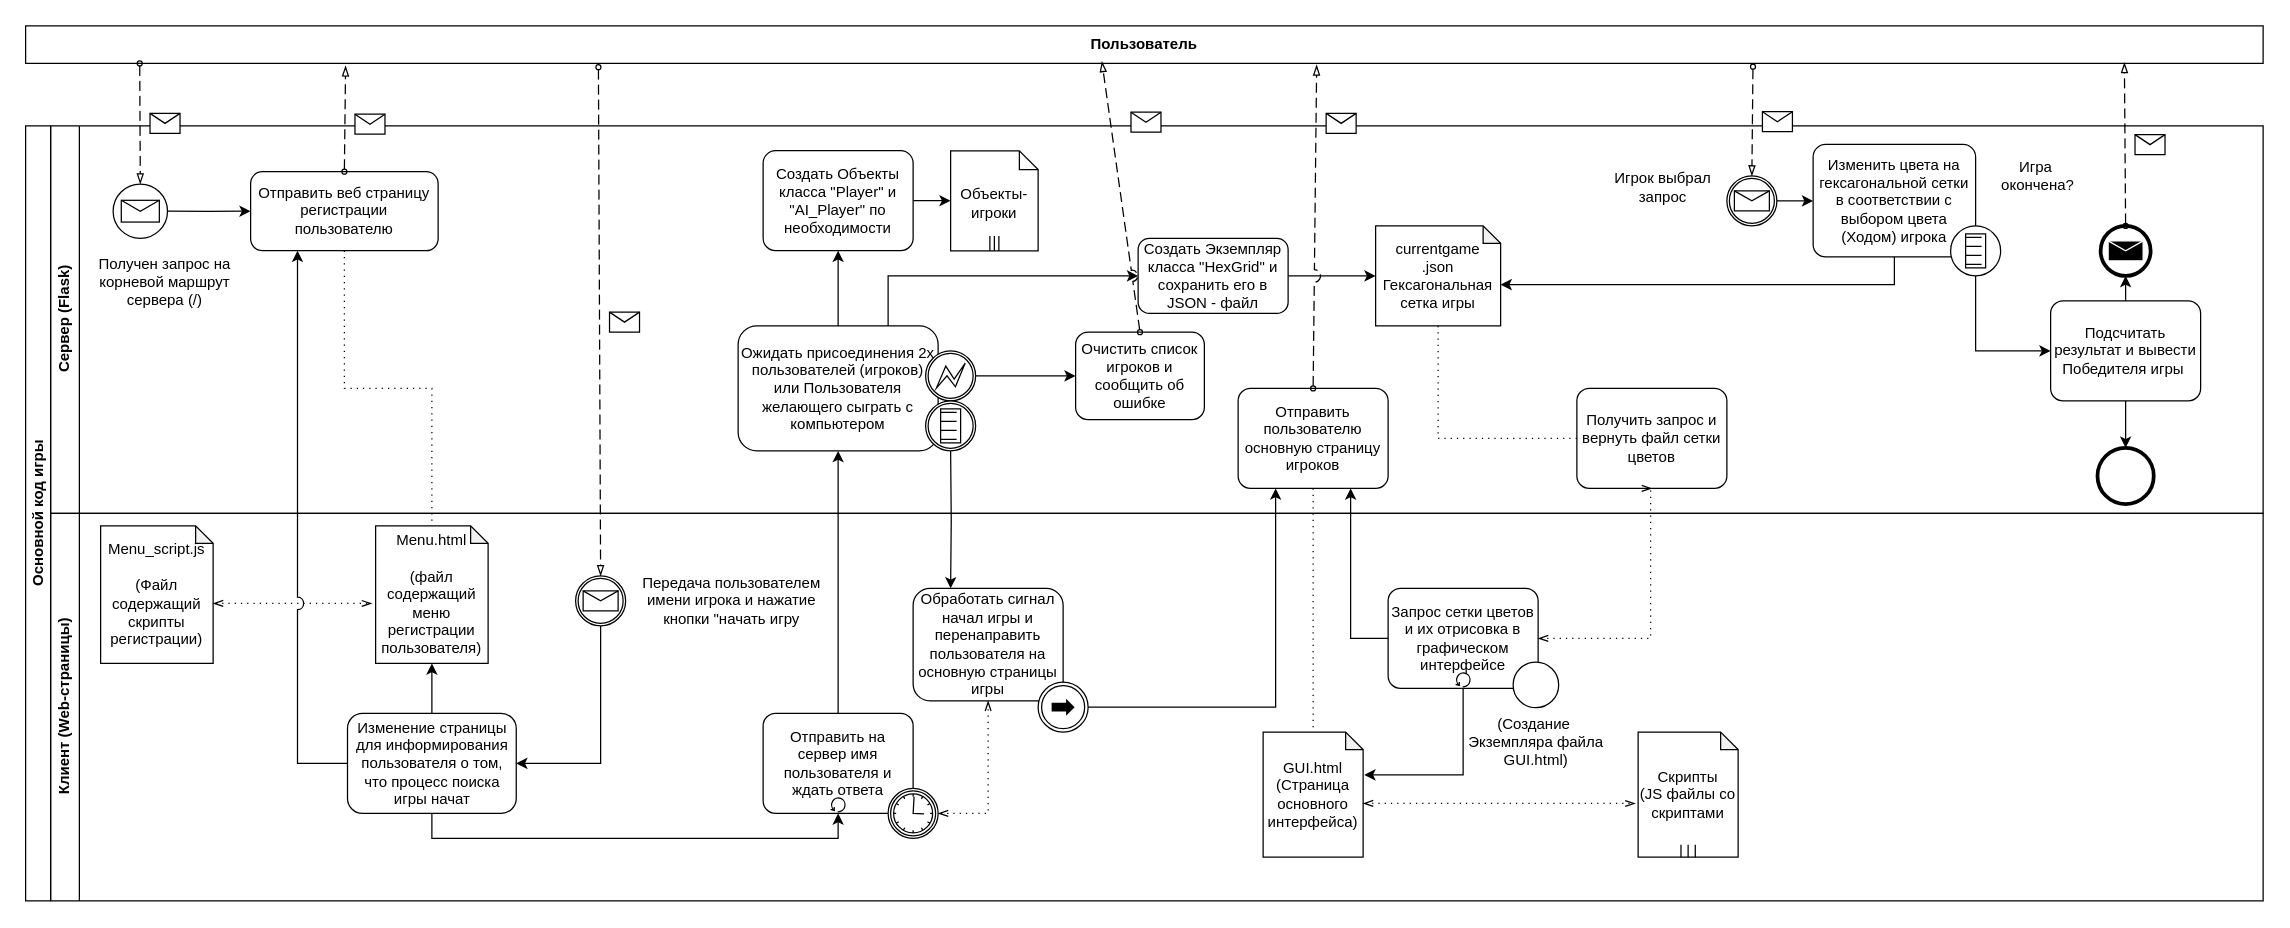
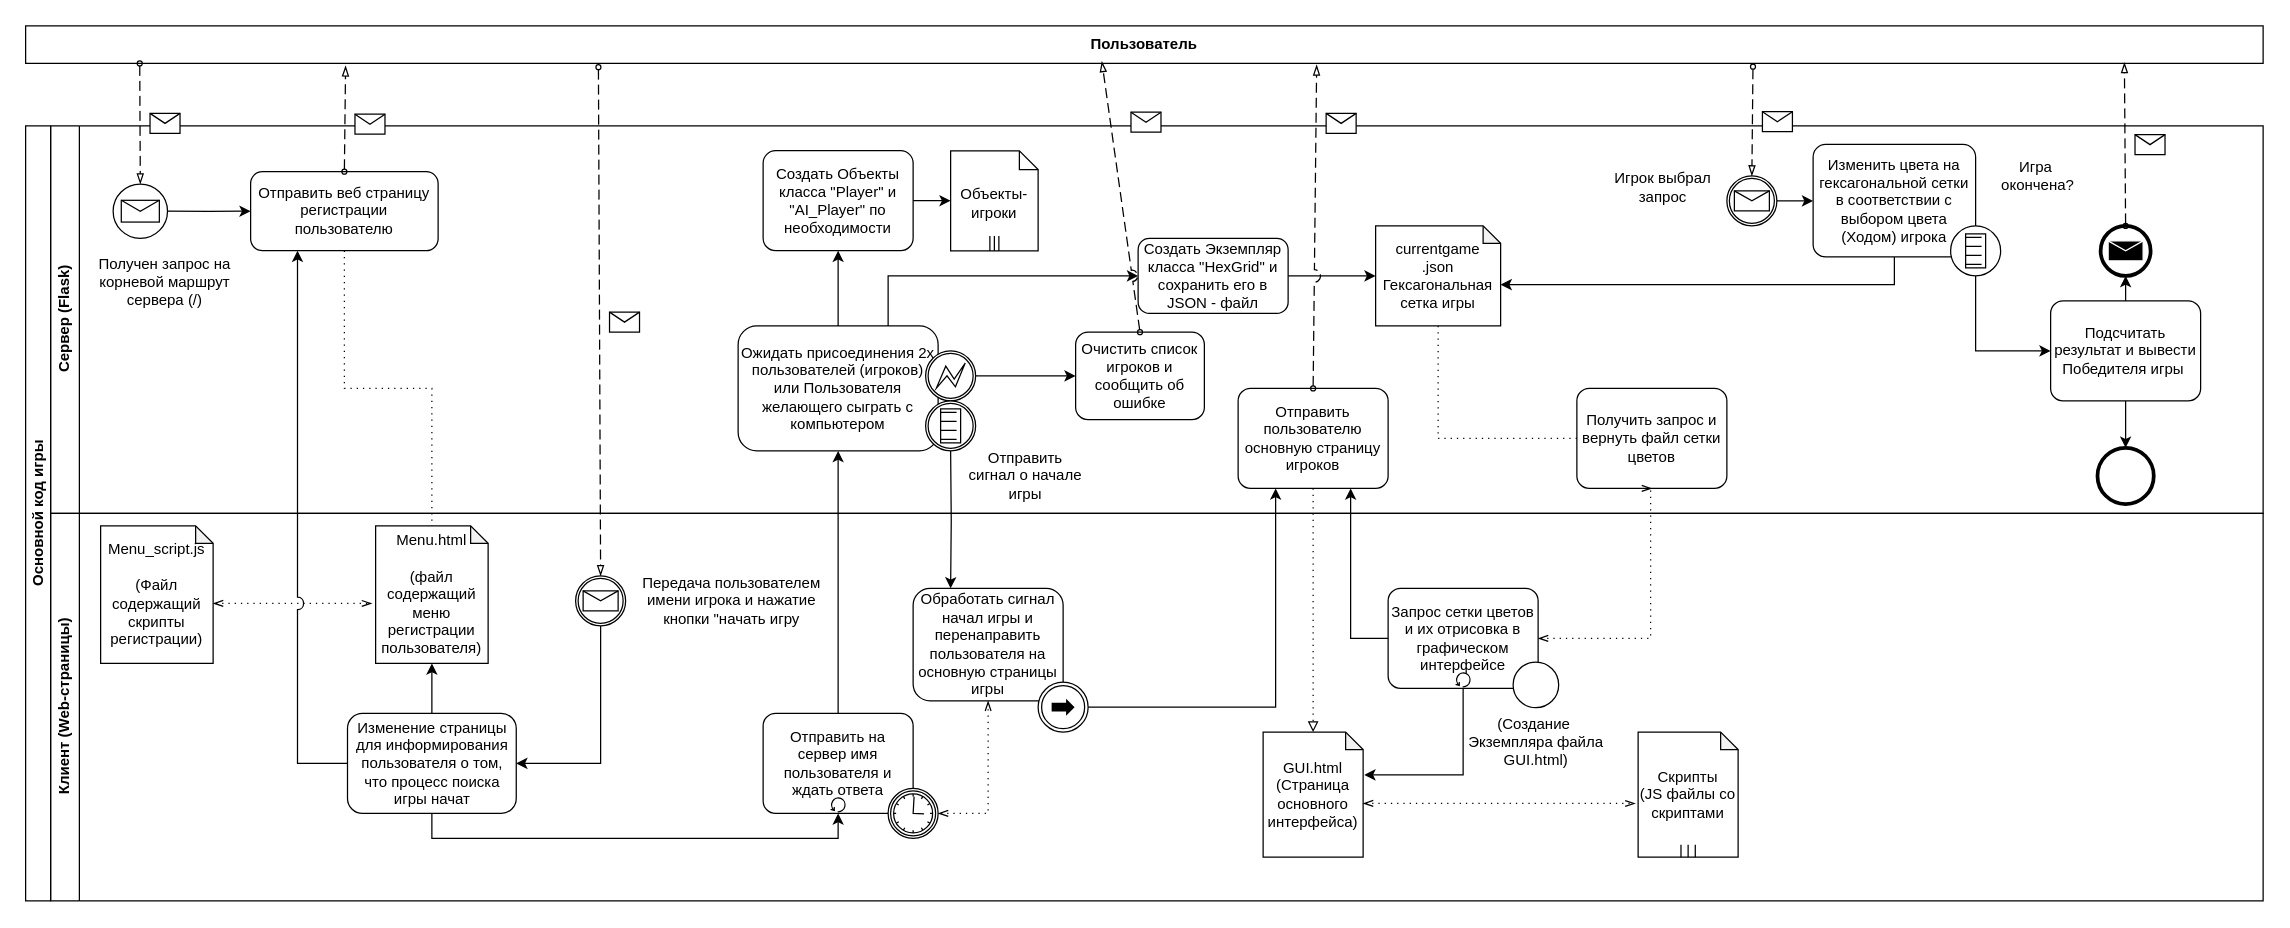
node "Отправить сигнал о начале игры": added
edge "Отправить пользователю основную страницу игроков" -- "GUI.html (Страница основного интерфейса)": arrowhead none -> block
